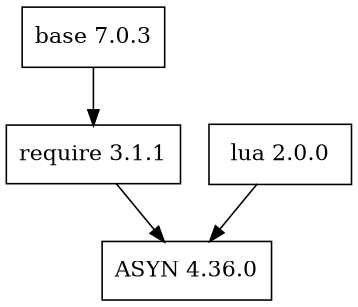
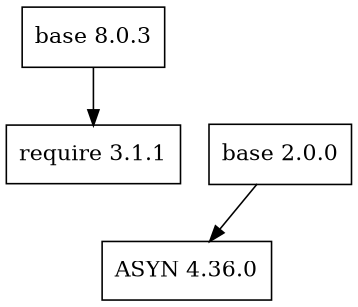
node "base 7.0.3": label "base 7.0.3" -> "base 8.0.3"
node "lua 2.0.0": label "lua 2.0.0" -> "base 2.0.0"
edge "require 3.1.1" -> "ASYN 4.36.0": removed
